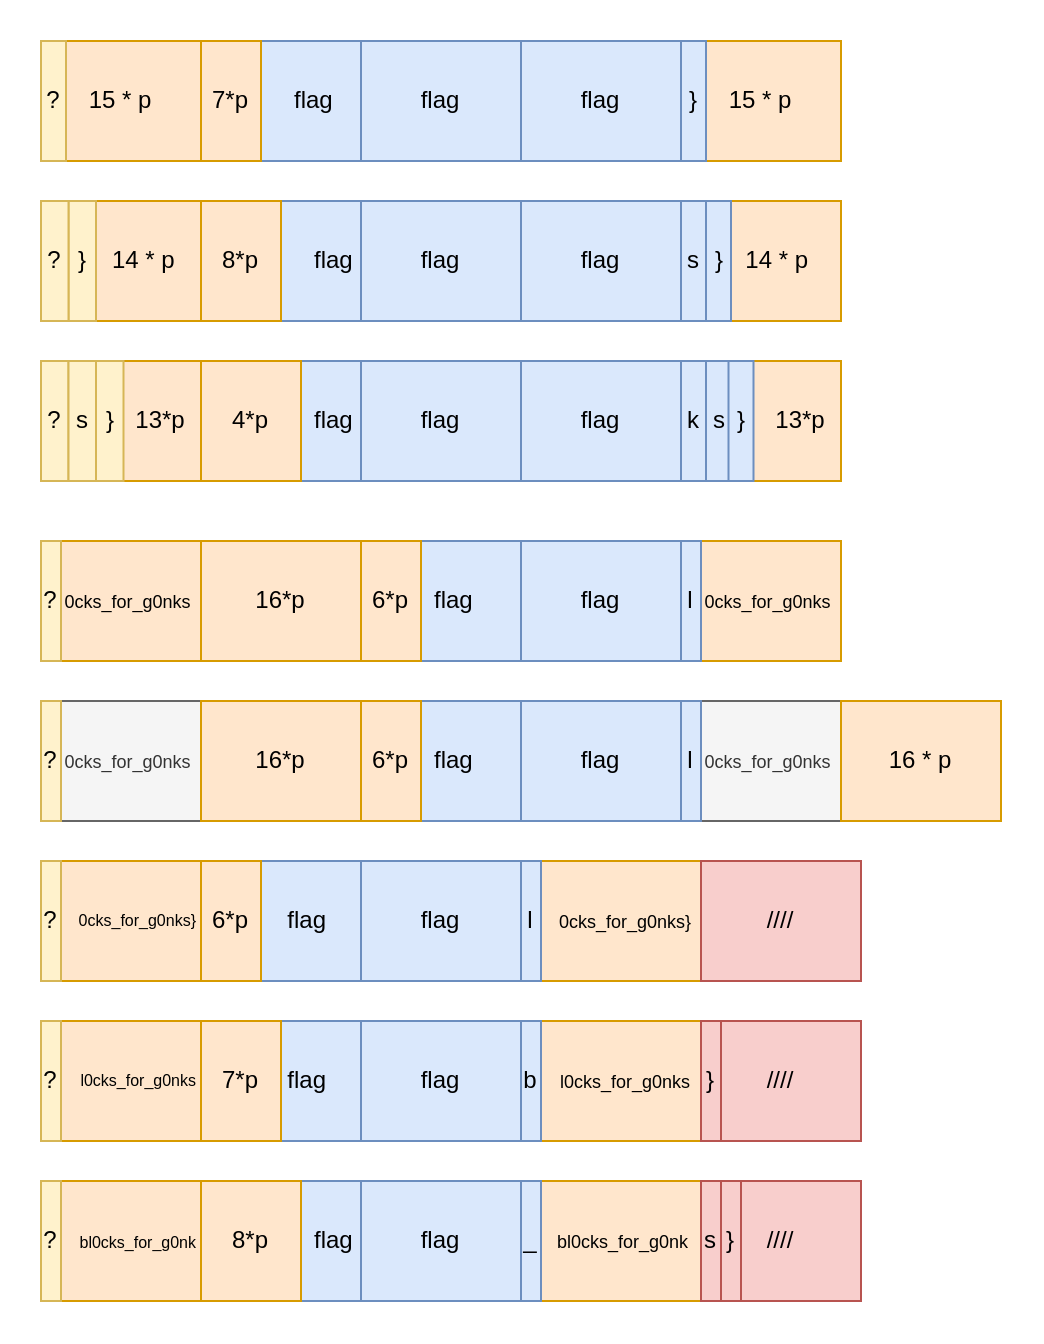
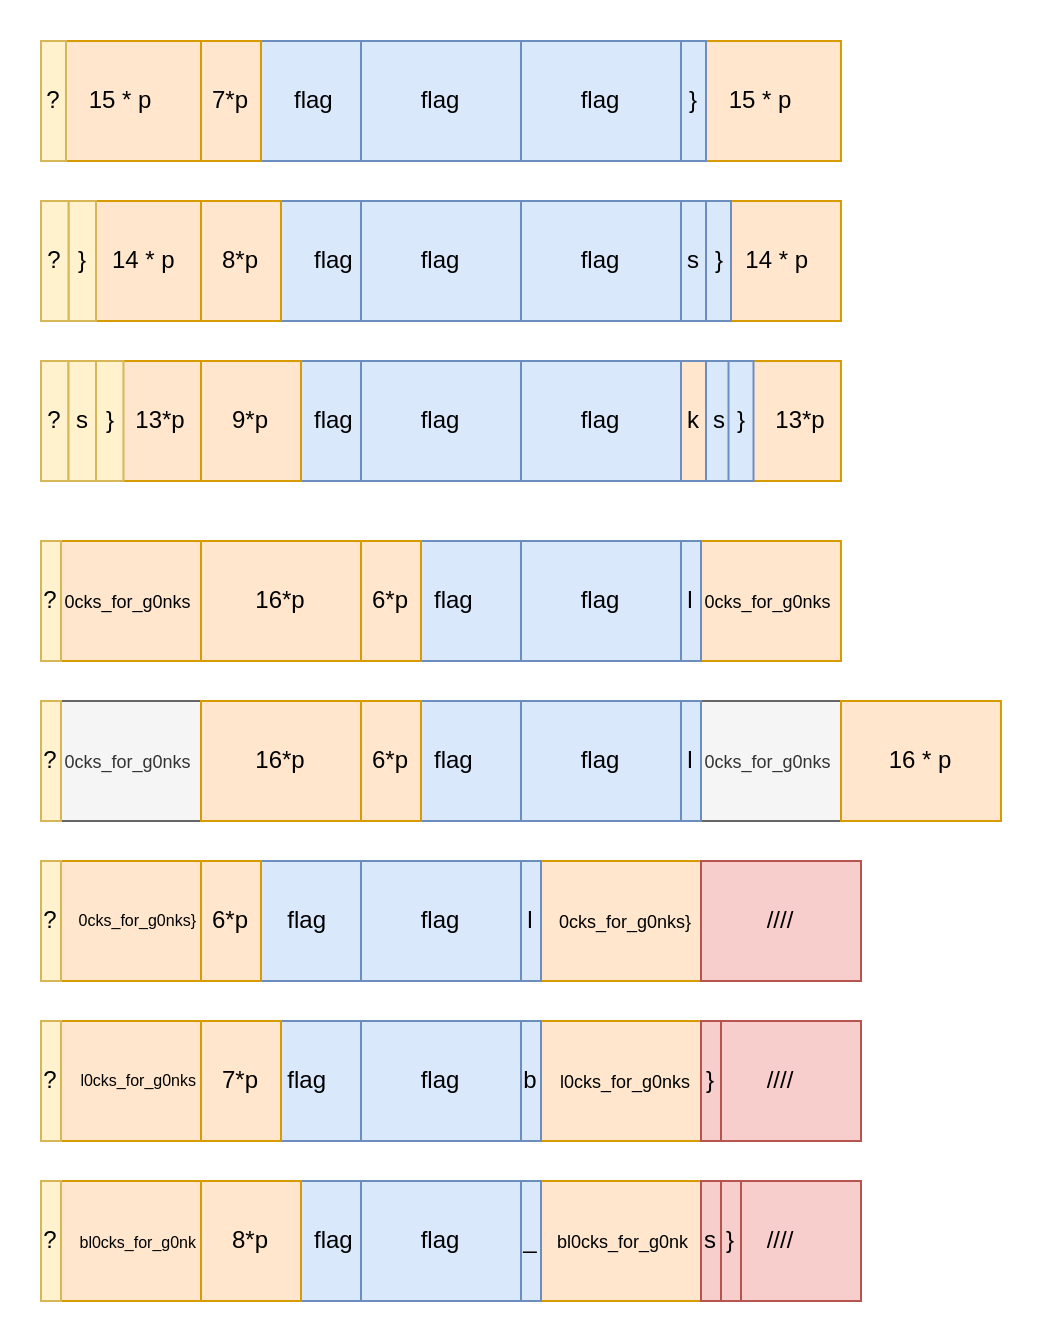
node "4*p": label "4*p" -> "9*p"
node "k": fillcolor #dae8fc -> #ffe6cc
